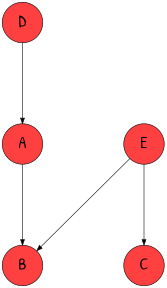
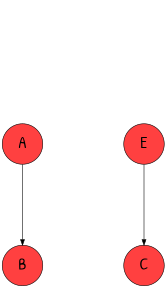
node "D": removed
edge "E" -> "B": removed
